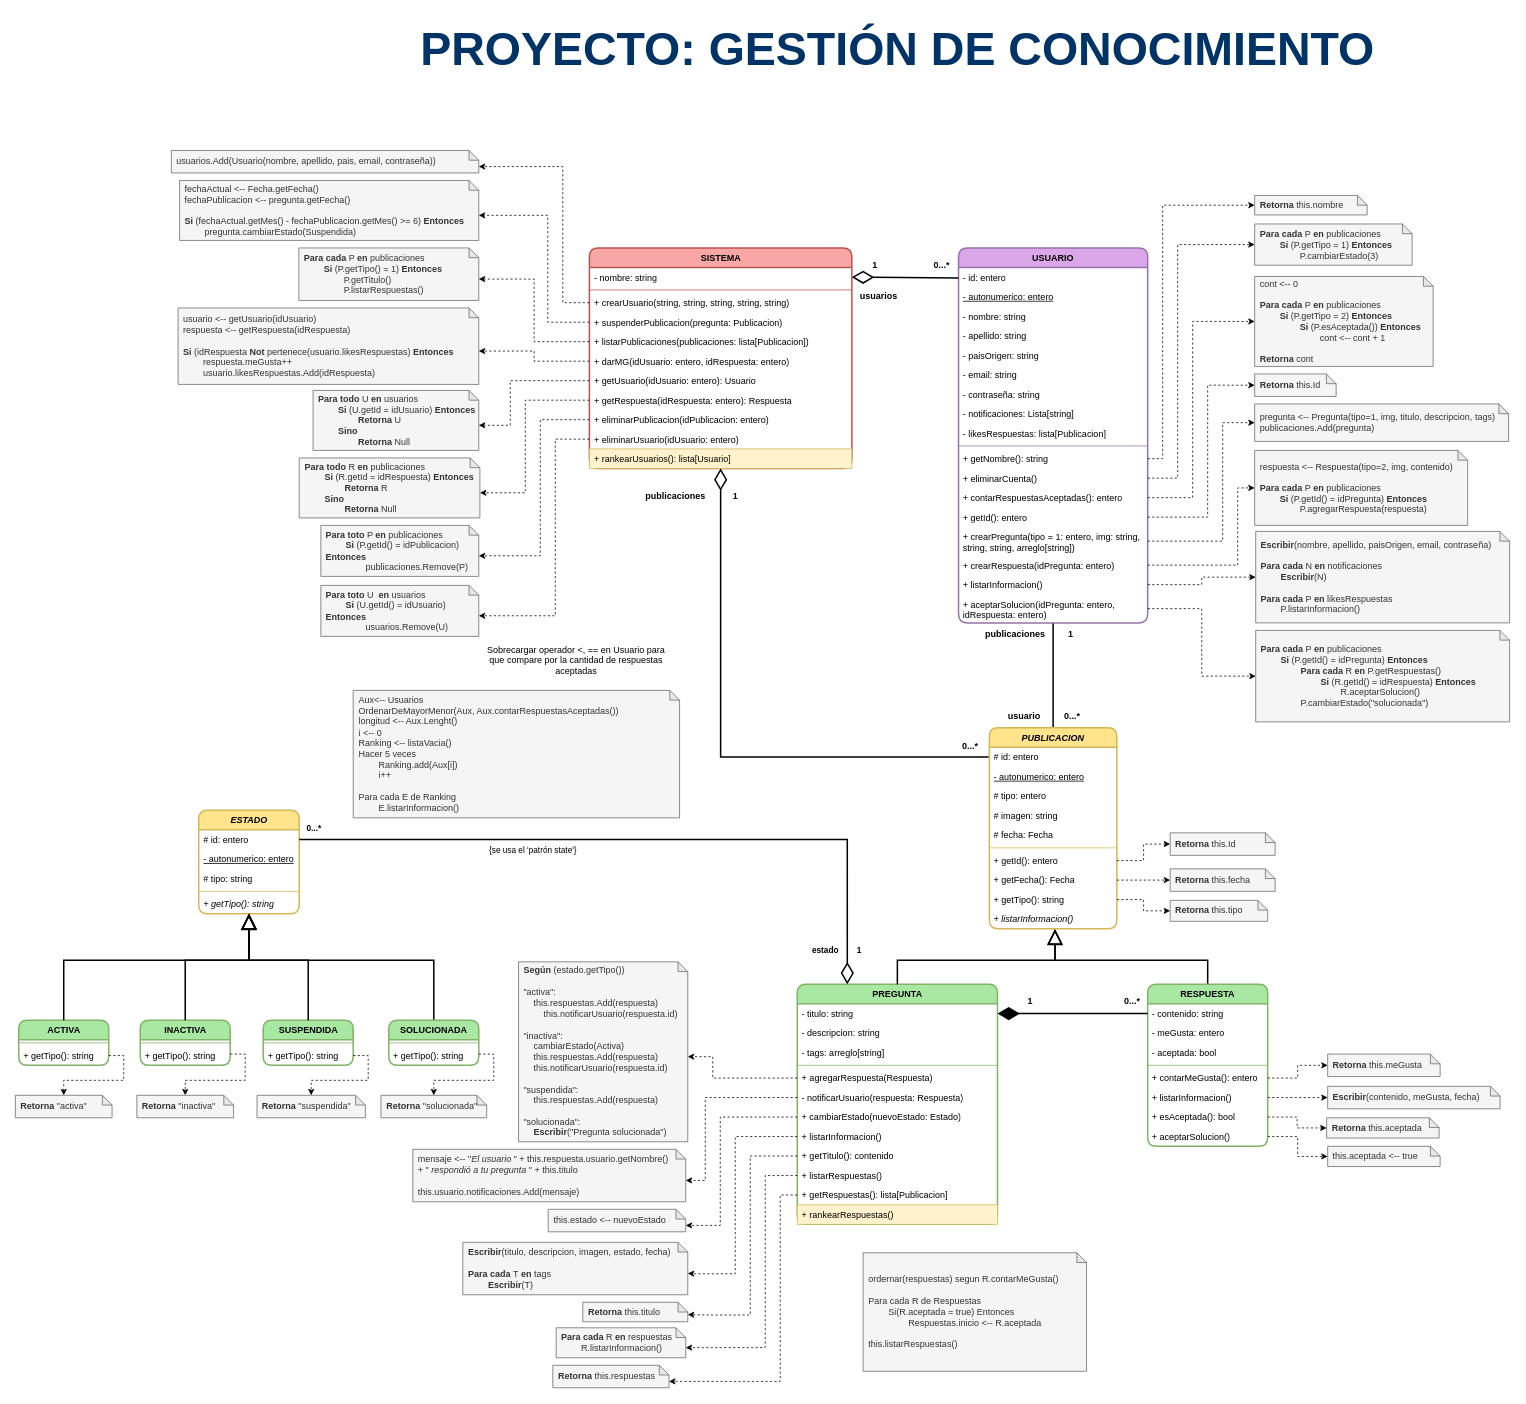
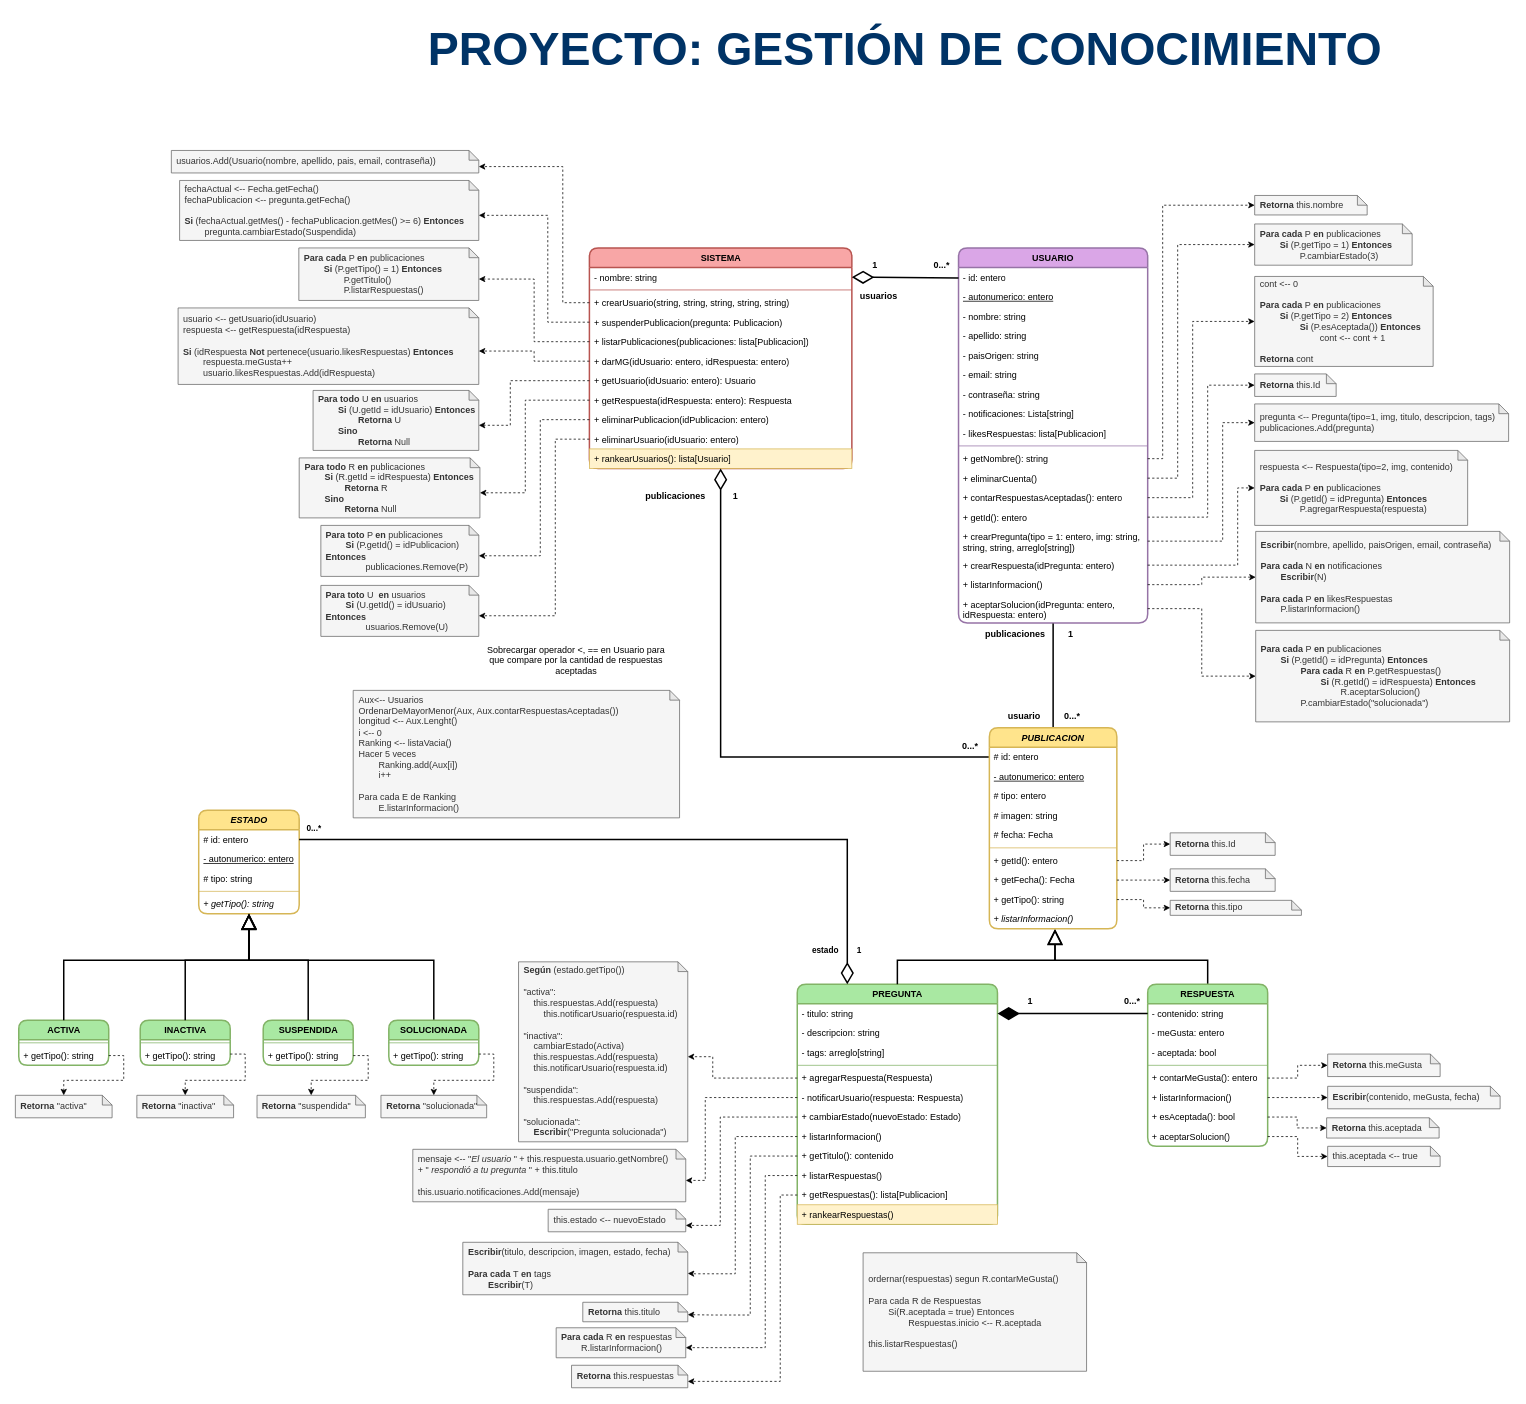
node "PROYECTO: GESTIÓN DE CONOCIMIENTO": moved (898, 49) -> (905, 49)
node "{se usa el 'patrón state'}": removed
node "Retorna this.tipo": size 98x21 -> 131x15
node "Retorna this.respuestas": moved (611, 1377) -> (630, 1377)
